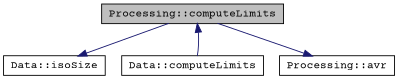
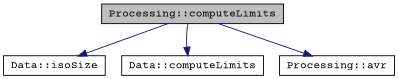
edge "Data::computeLimits" -> "Processing::computeLimits": reversed
